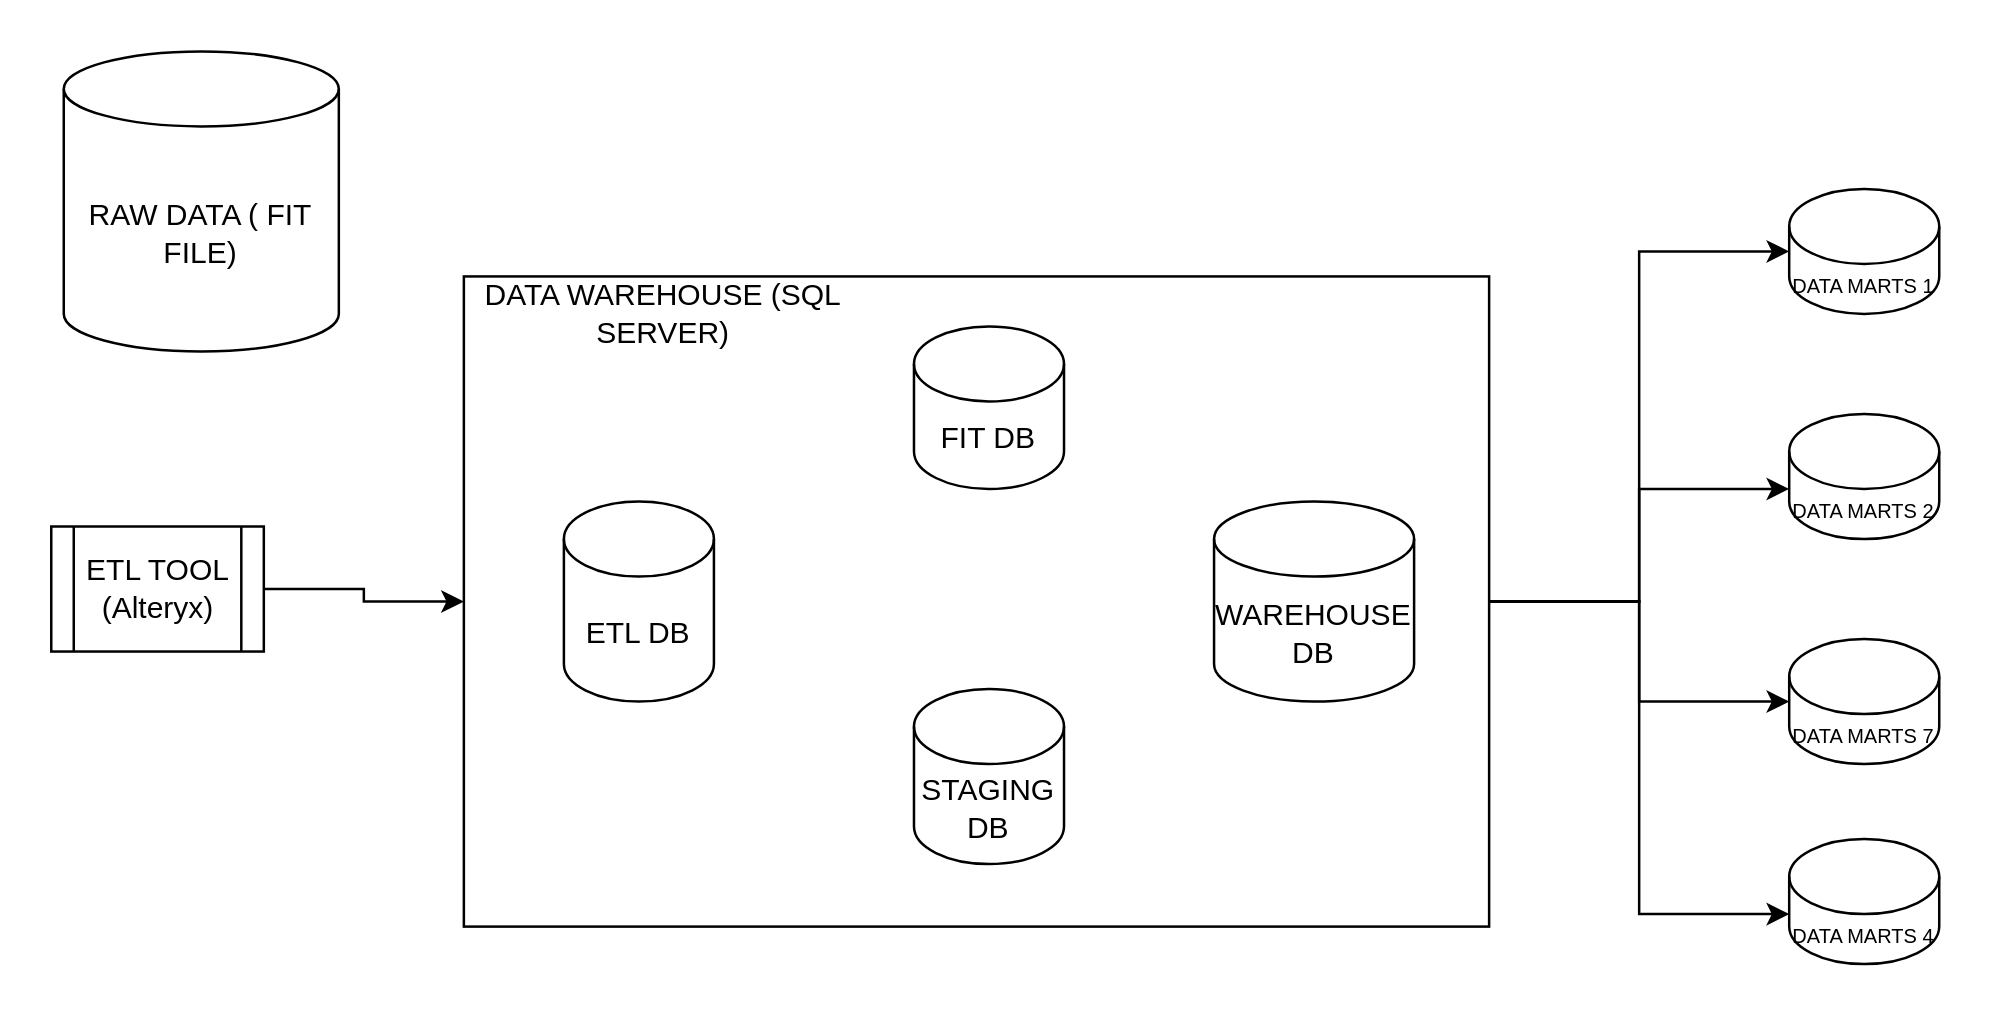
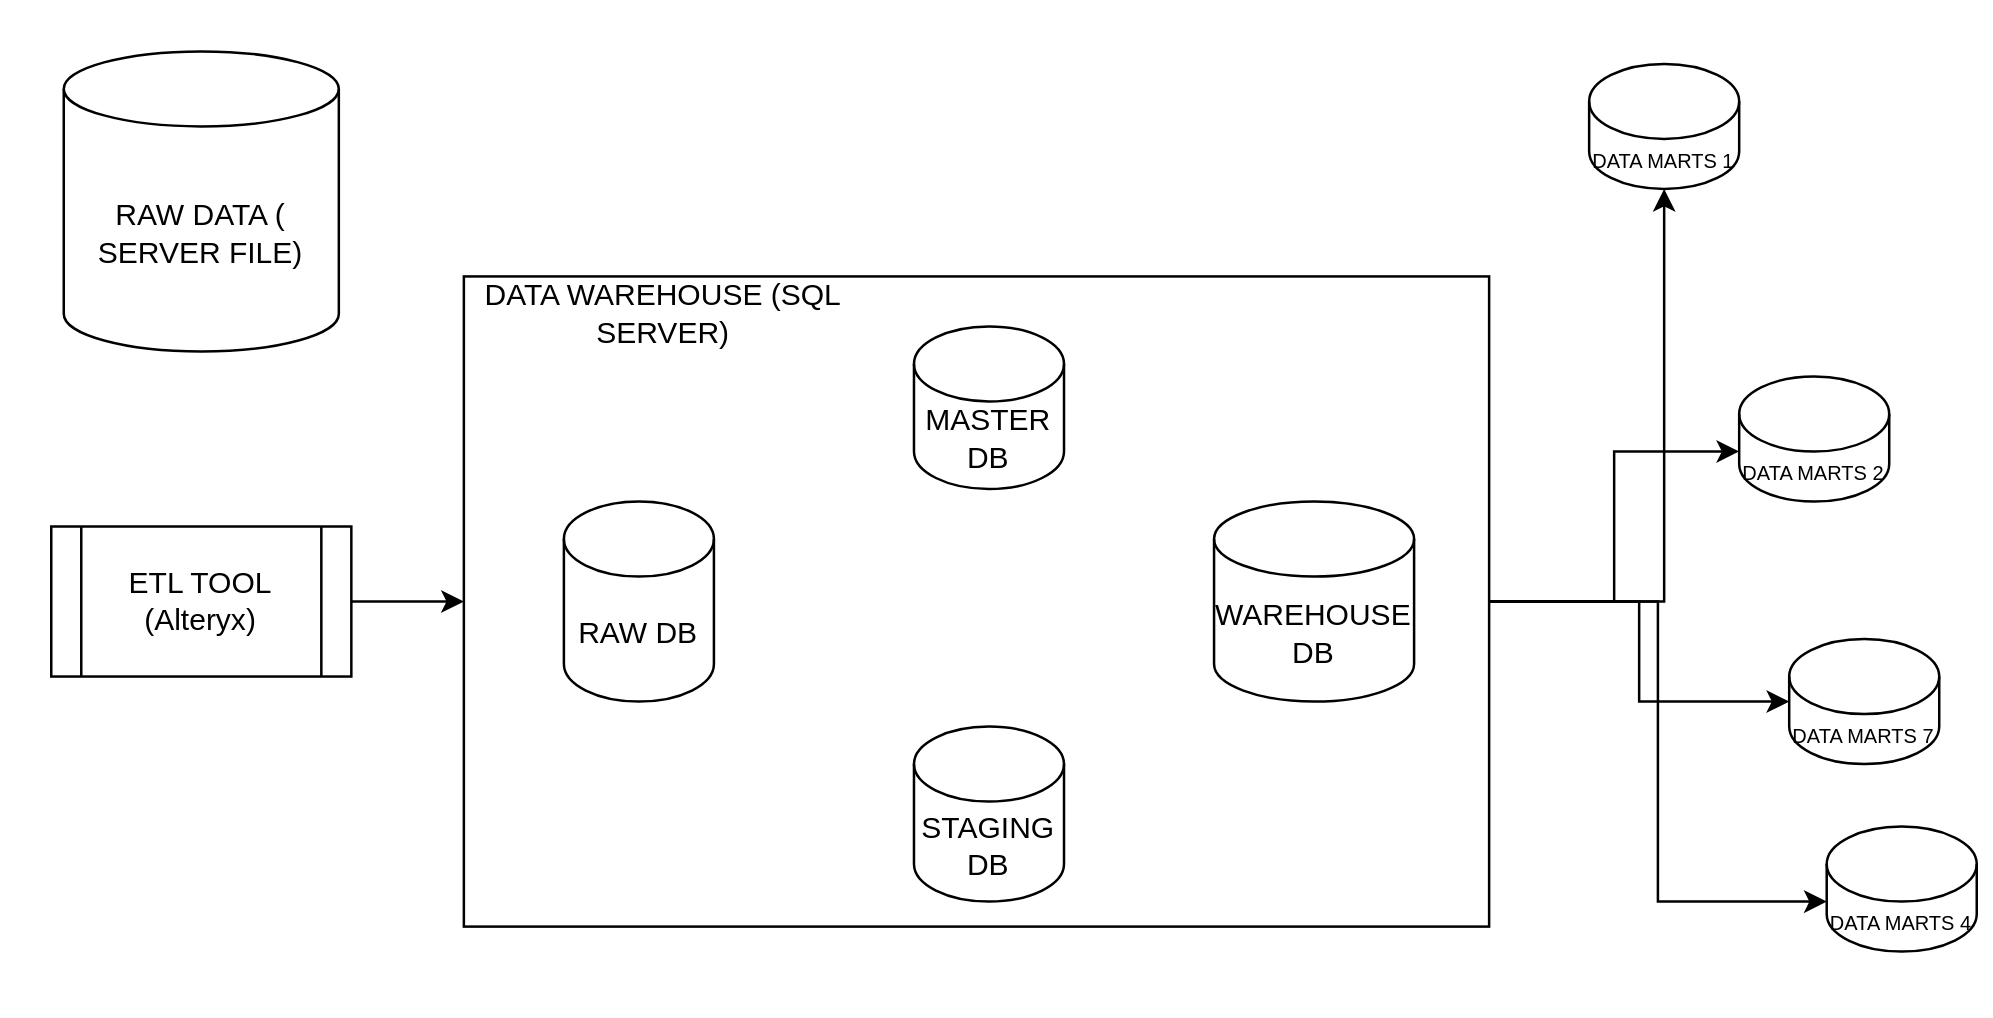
node "RAW DATA ( FIT FILE)": label "RAW DATA ( FIT FILE)" -> "RAW DATA ( SERVER FILE)"
node "DATA MARTS 1": moved (1864, 251) -> (1664, 126)
node "FIT DB": label "FIT DB" -> "MASTER DB"
node "DATA MARTS 2": moved (1864, 476) -> (1814, 439)
node "ETL TOOL (Alteryx)": size 213x125 -> 300x150
node "ETL DB": label "ETL DB" -> "RAW DB"
node "STAGING DB": moved (989, 776) -> (989, 814)
node "DATA MARTS 4": moved (1864, 901) -> (1901, 889)
